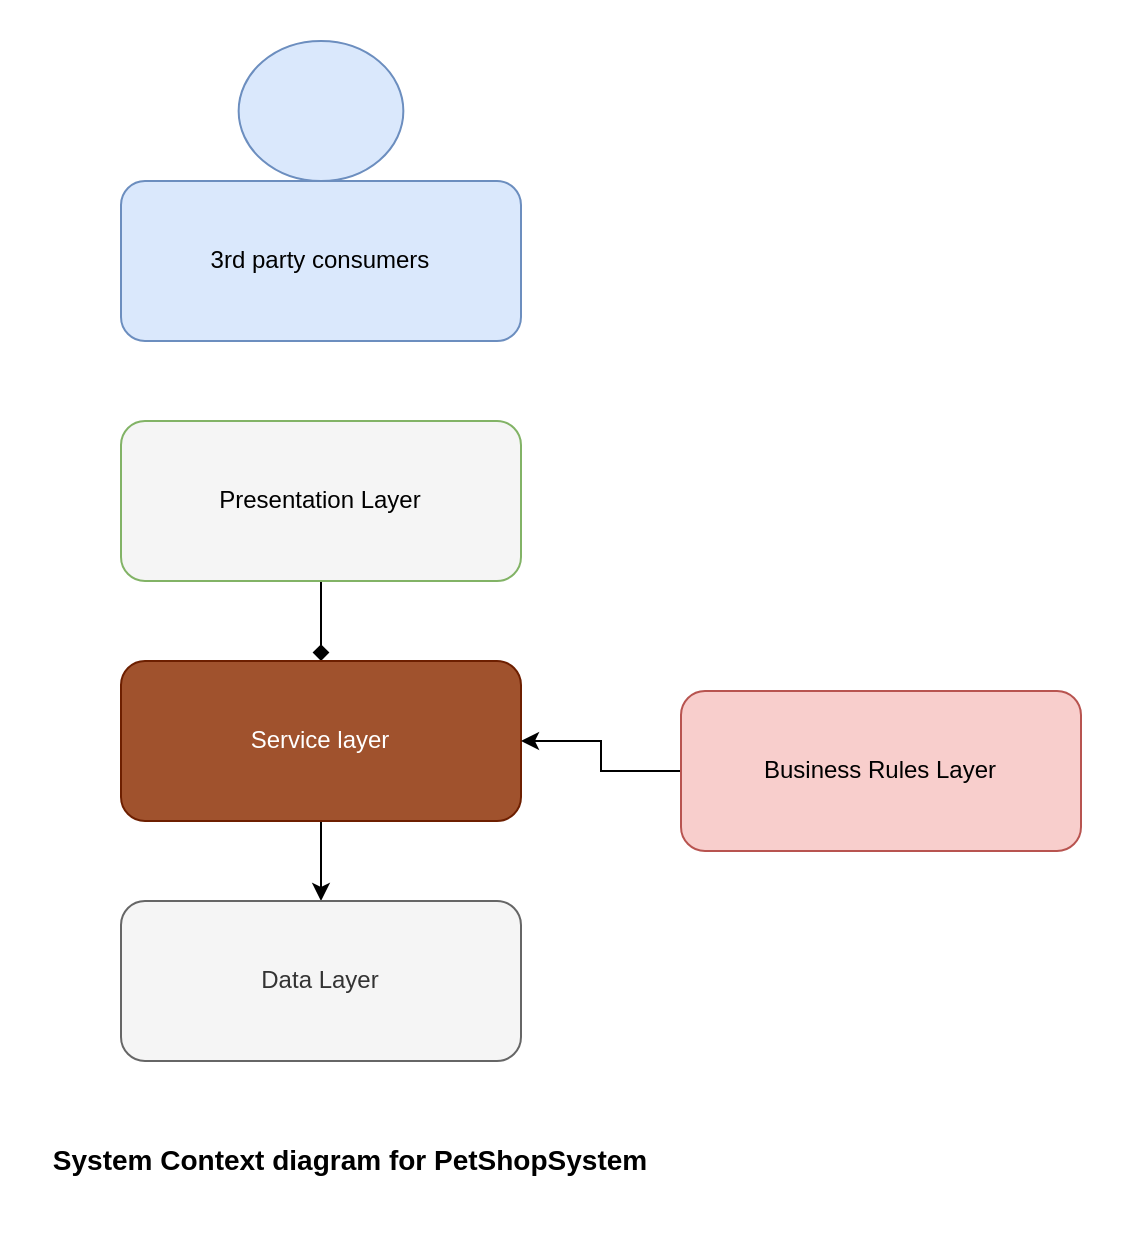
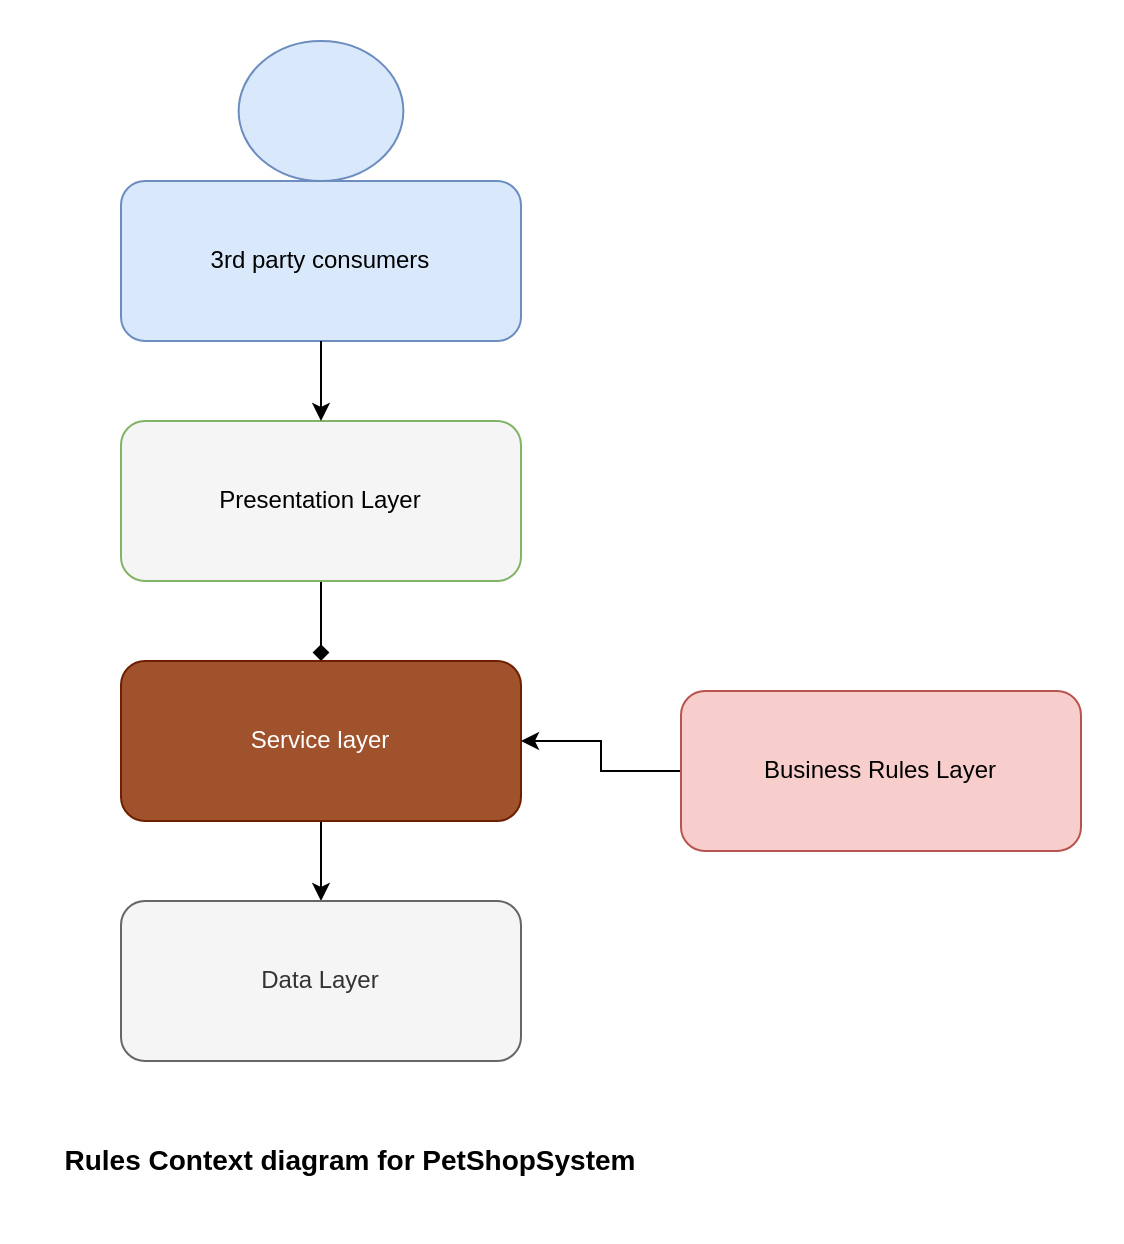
edge "3rd party consumers" -> "Presentation Layer": added
node "System Context diagram for PetShopSystem": label "System Context diagram for PetShopSystem" -> "Rules Context diagram for PetShopSystem"
